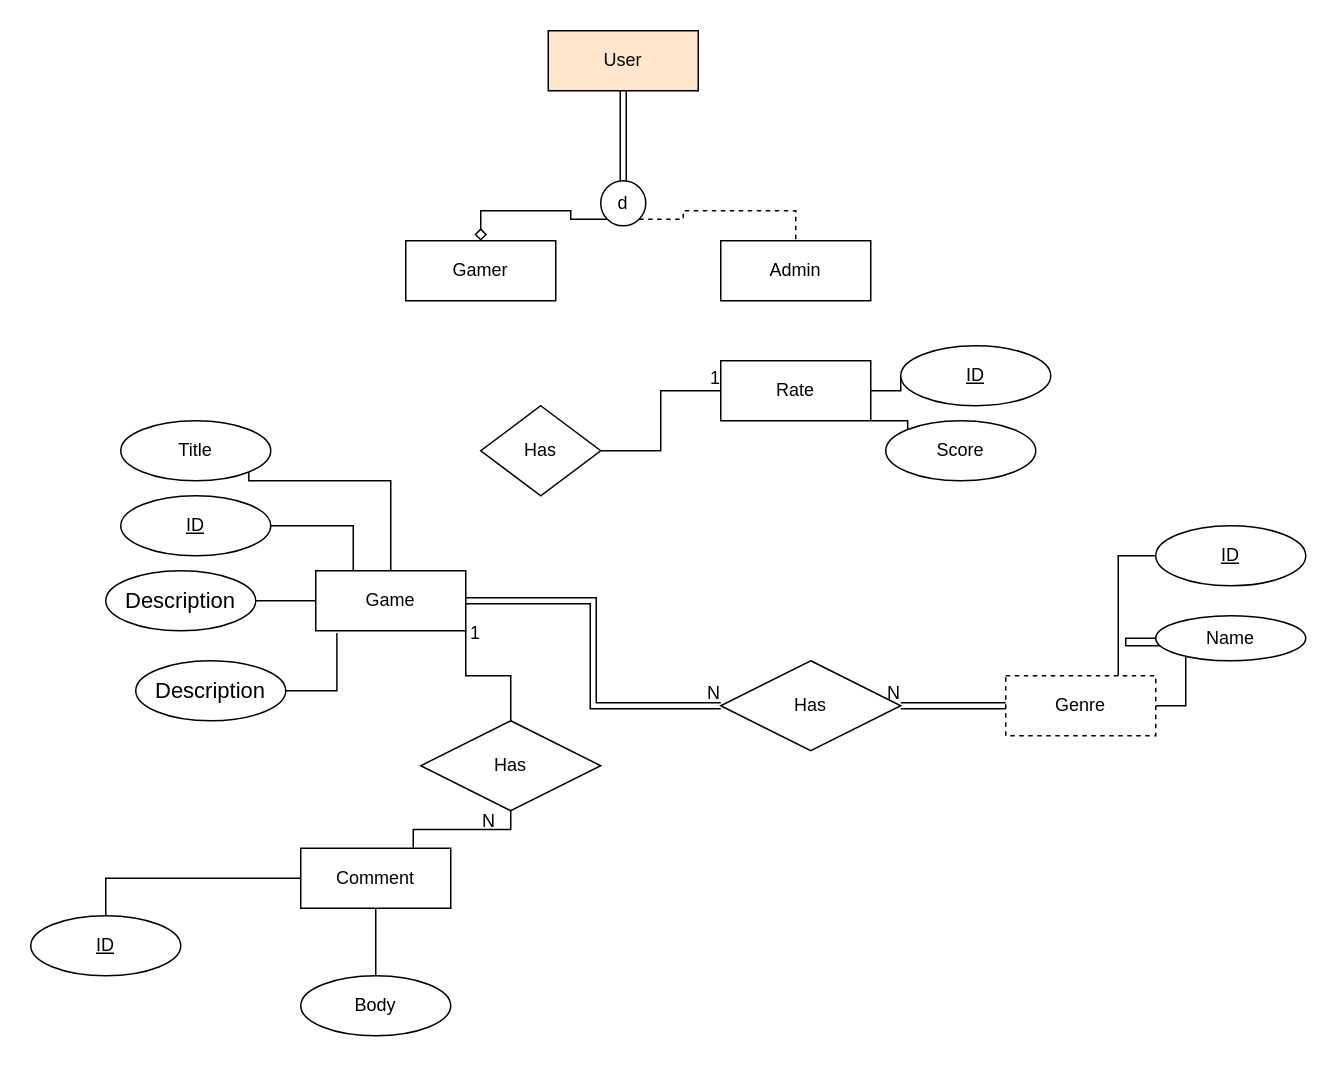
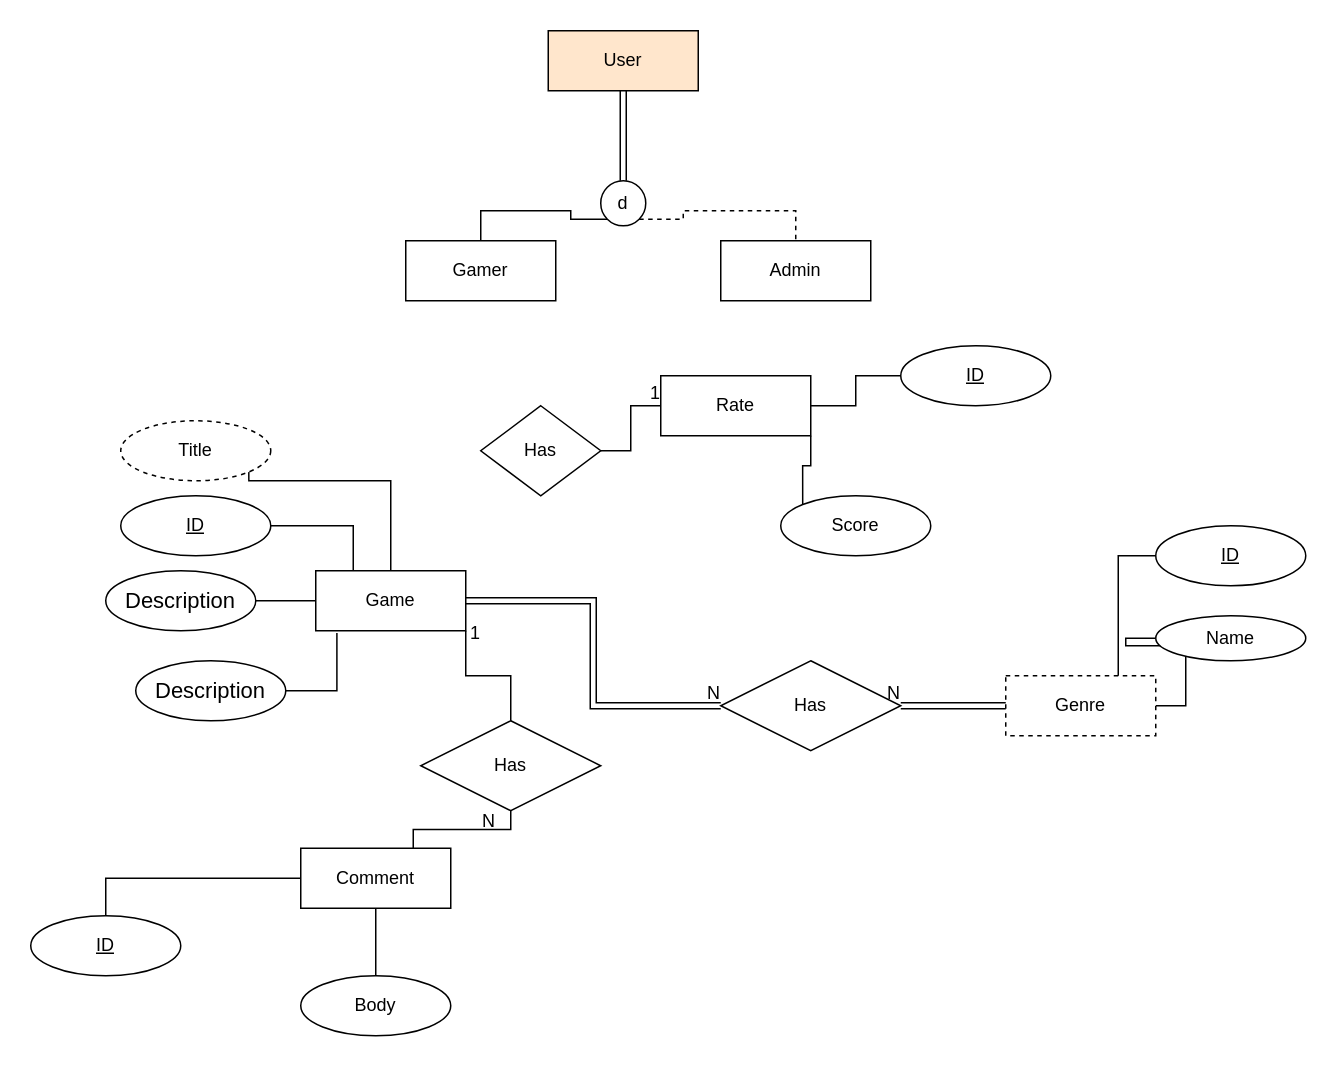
edge "d" -> "Gamer": arrowhead diamond -> none
node "Rate": moved (796, 391) -> (736, 406)
node "Title": style solid -> dashed
node "Score": moved (961, 451) -> (856, 526)
